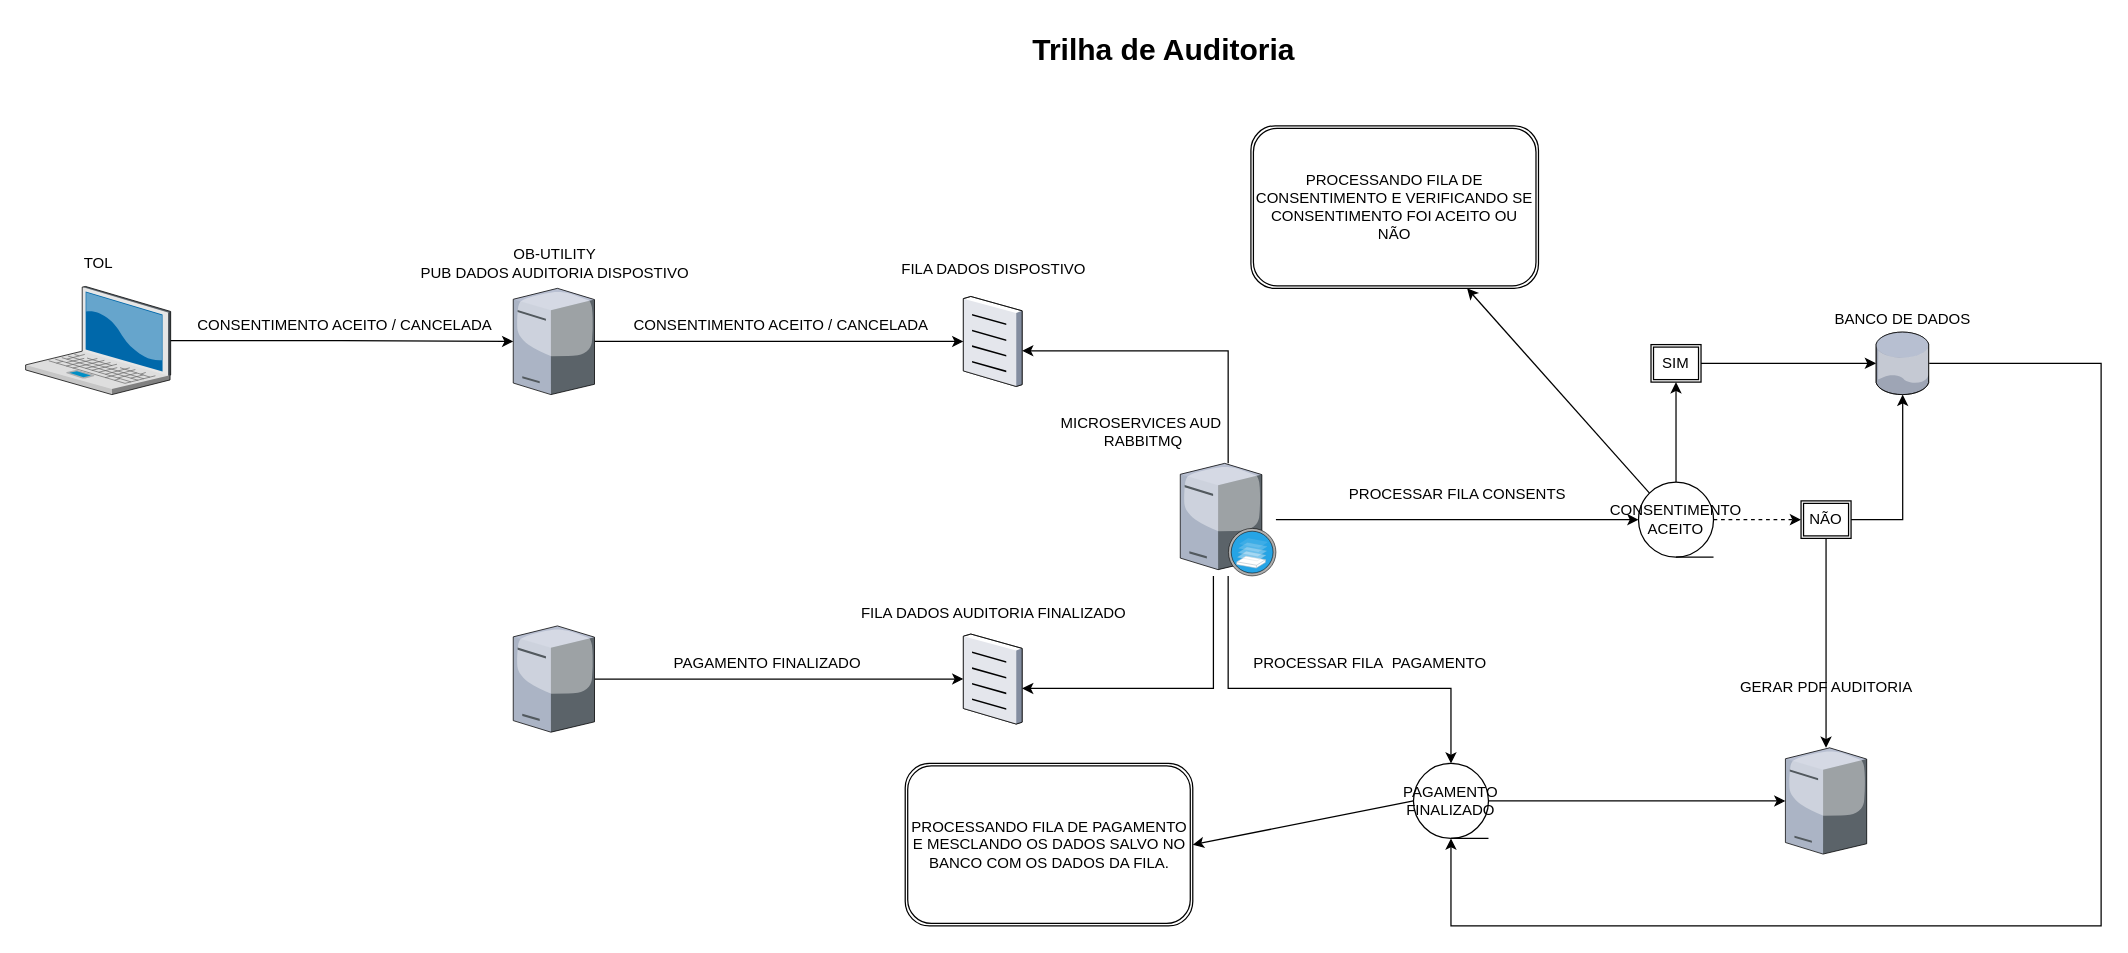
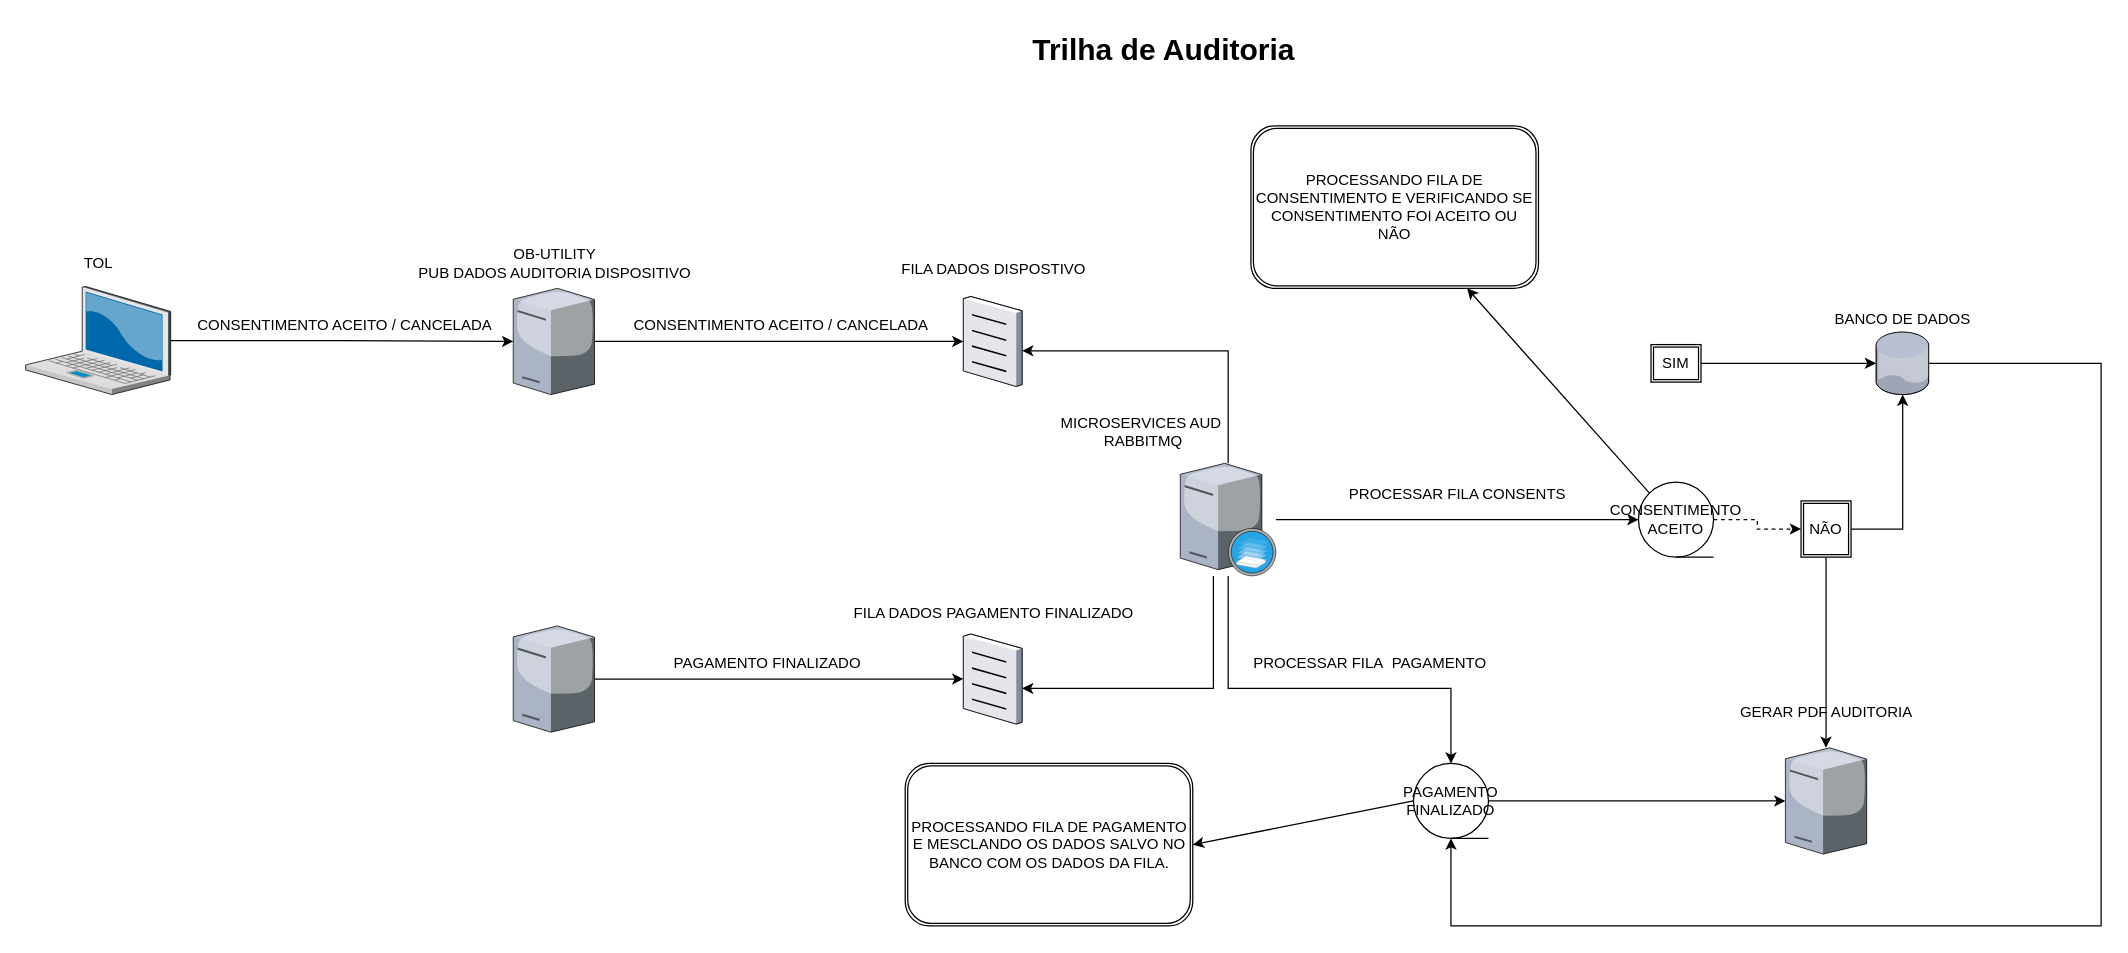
node "OB-UTILITY PUB DADOS AUDITORIA DISPOSTIVO": label "OB-UTILITY PUB DADOS AUDITORIA DISPOSTIVO" -> "OB-UTILITY PUB DADOS AUDITORIA DISPOSITIVO"
edge "CONSENTIMENTO ACEITO" -> "SIM": removed
node "NÃO": size 50x38 -> 50x56
node "FILA DADOS AUDITORIA FINALIZADO": label "FILA DADOS AUDITORIA FINALIZADO" -> "FILA DADOS PAGAMENTO FINALIZADO"
node "GERAR PDF AUDITORIA": moved (1826, 686) -> (1826, 711)
